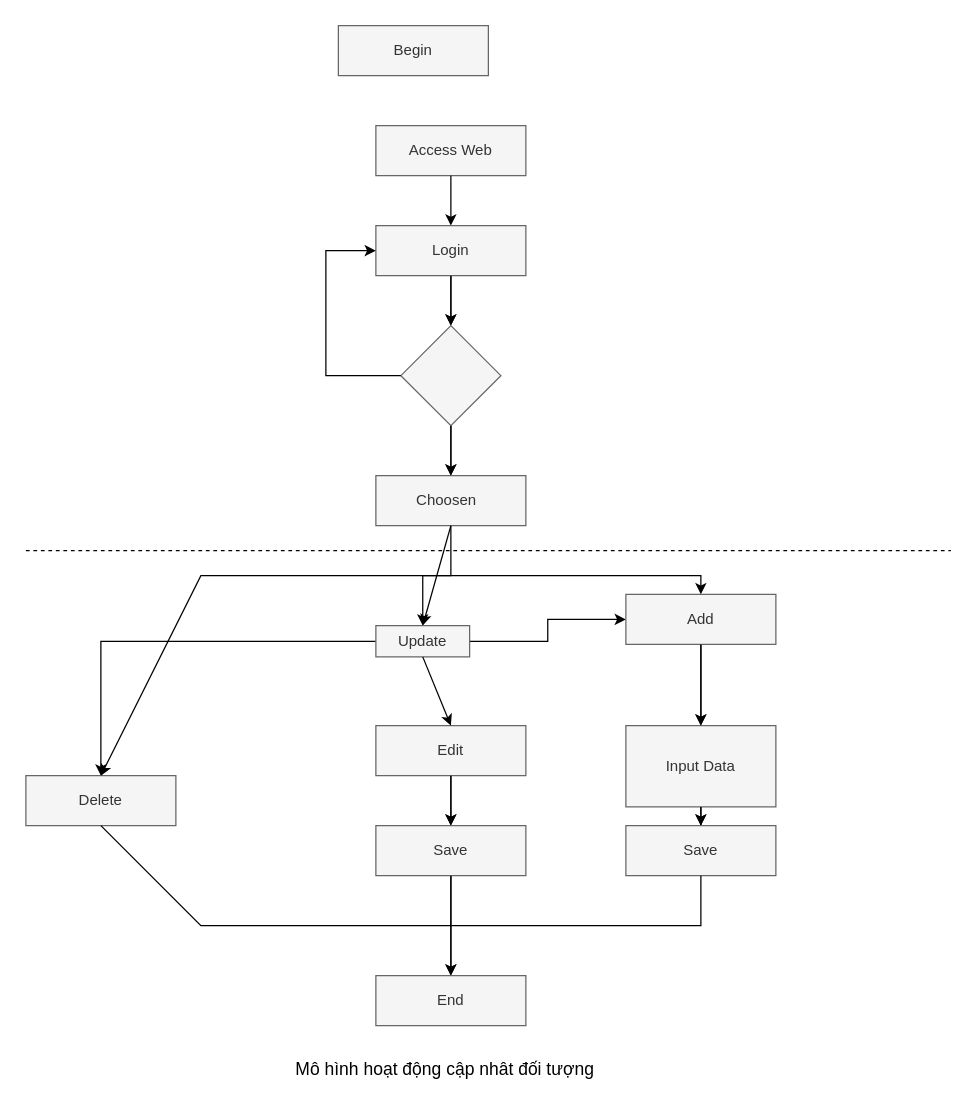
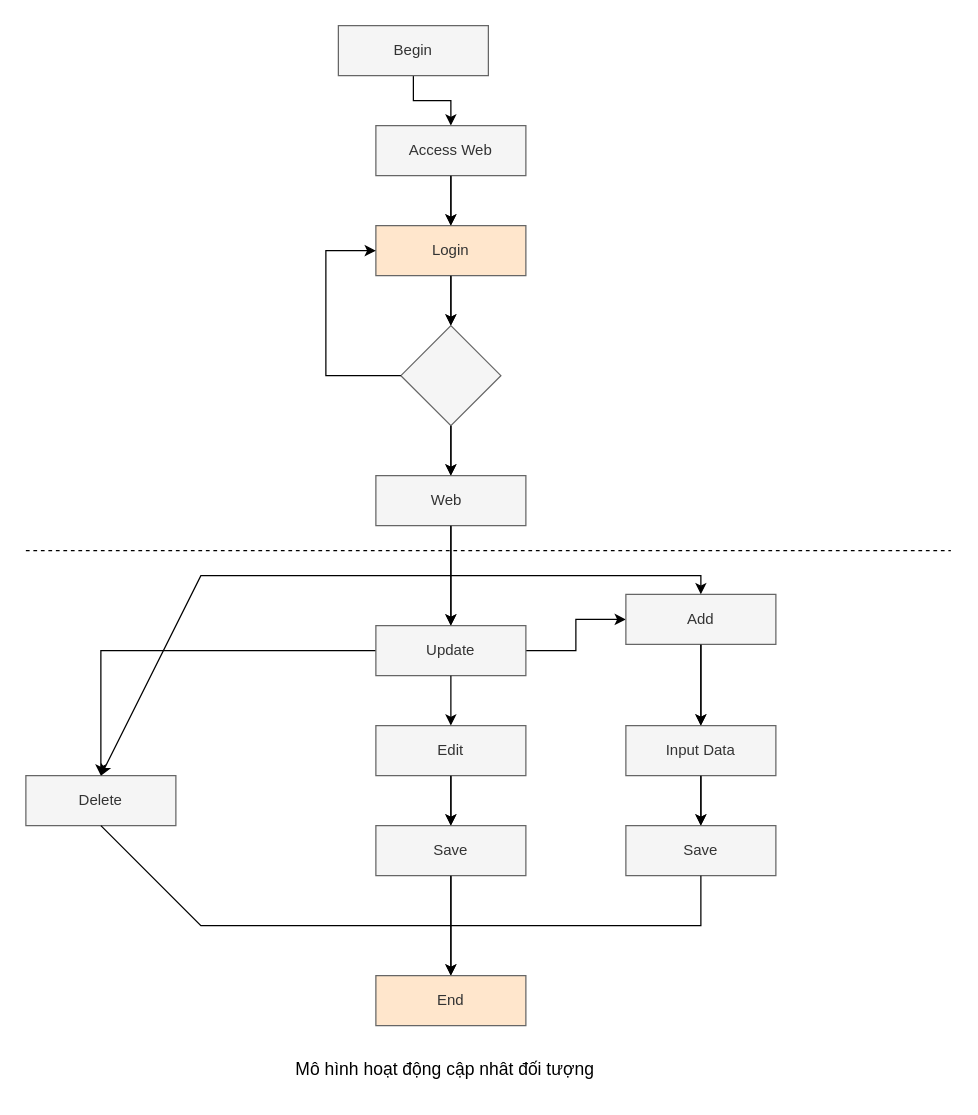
edge "Begin" -> "Access Web": added
edge "Access Web" -> "Login": added
node "Login": fillcolor #f5f5f5 -> #ffe6cc
node "Choosen": label "Choosen" -> "Web"
node "Update": size 94x31 -> 150x50
node "Input Data": size 150x81 -> 150x50
node "End": fillcolor #f5f5f5 -> #ffe6cc
